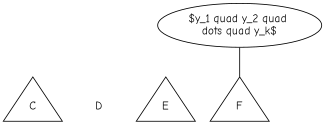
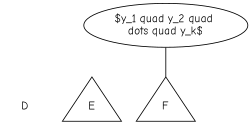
node "C": removed
